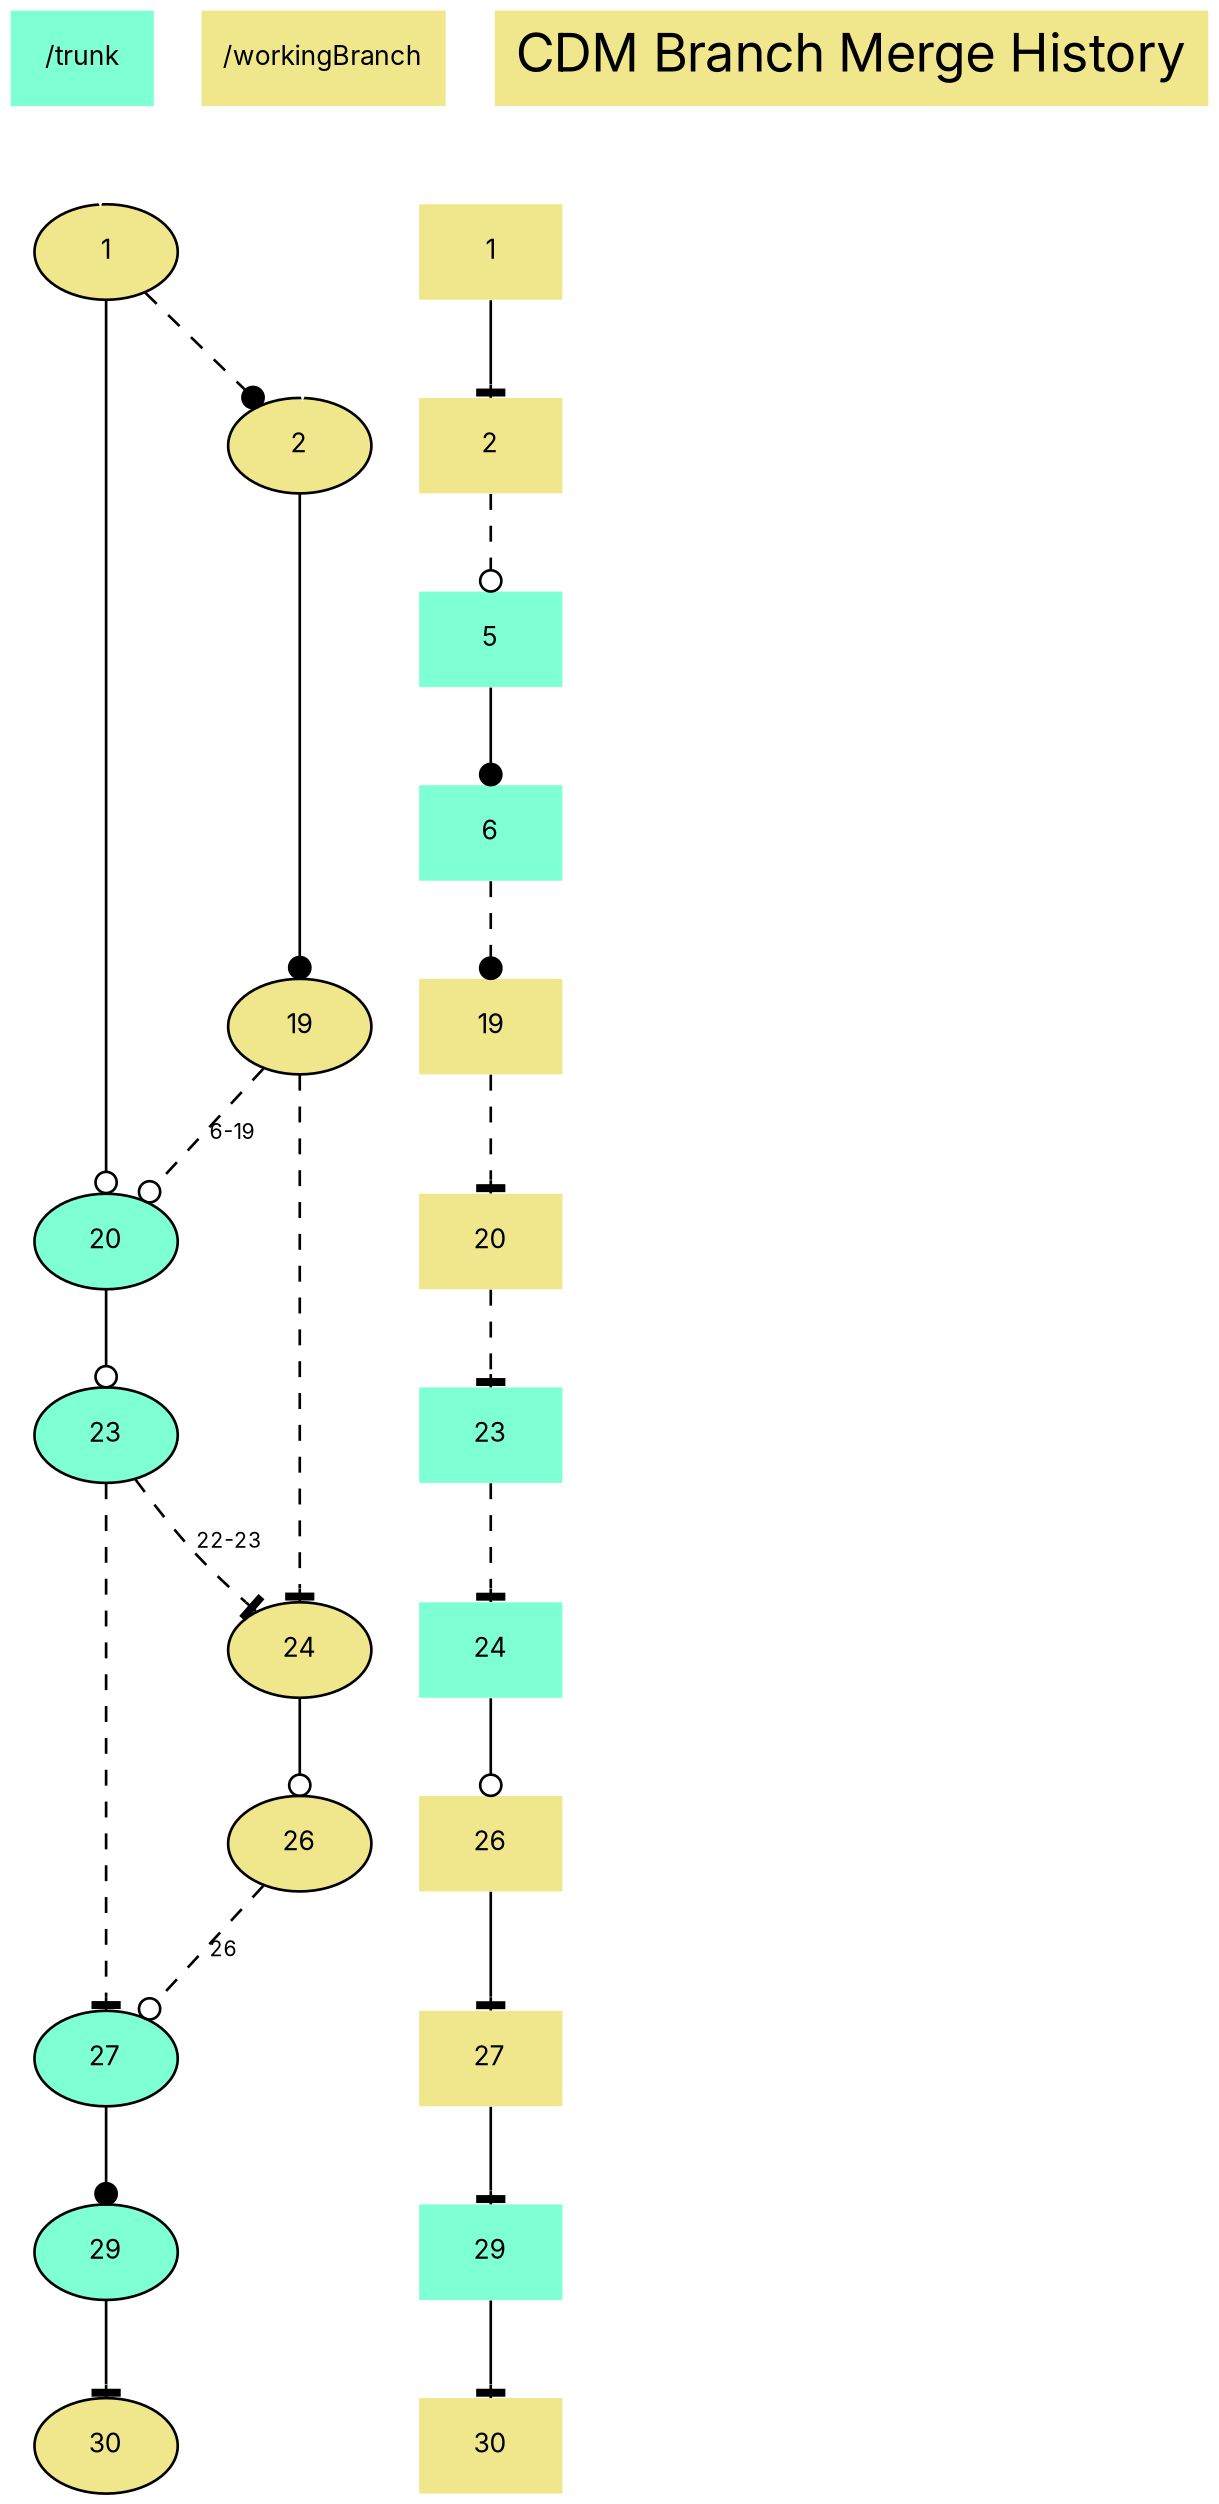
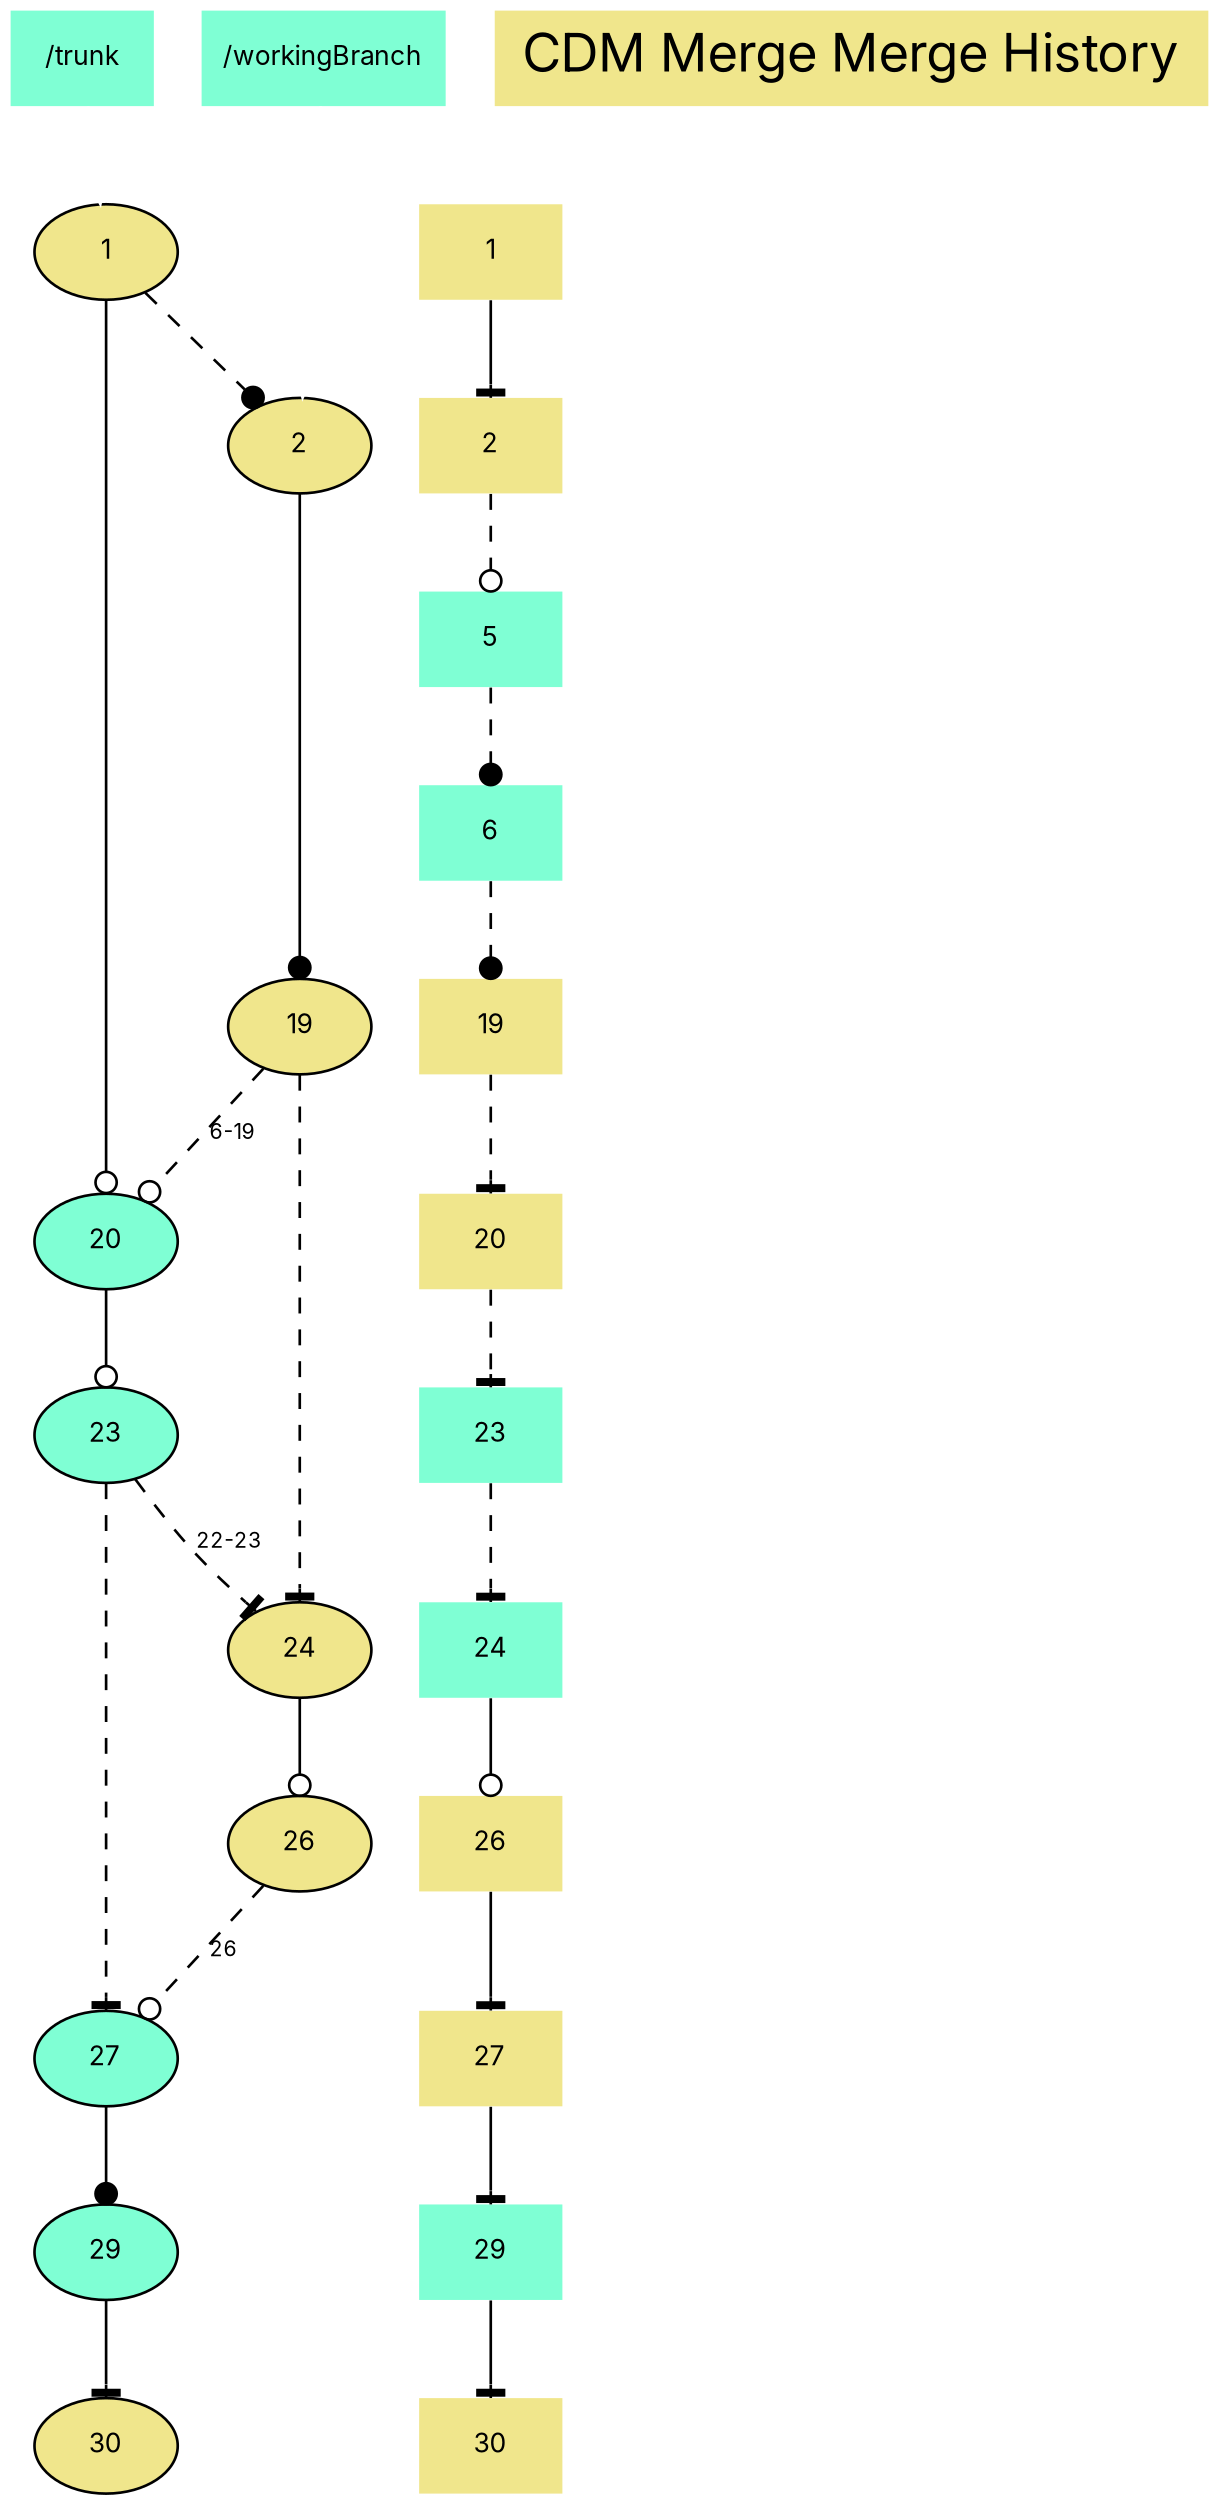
node "/workingBranch": fillcolor khaki -> aquamarine
node "CDM Branch Merge History": label "CDM Branch Merge History" -> "CDM Merge Merge History"
edge "5" -> "6": style solid -> dashed
